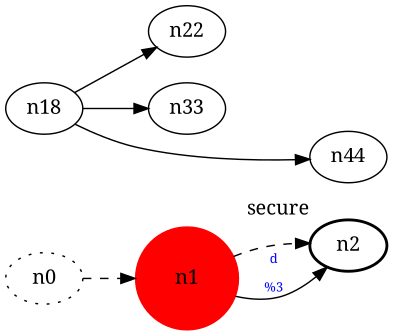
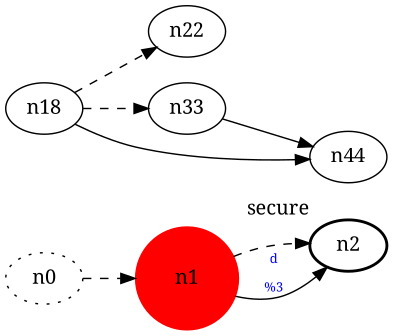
edge "n18" -> "n22": style solid -> dashed
edge "n18" -> "n33": style solid -> dashed
edge "n33" -> "n44": added
